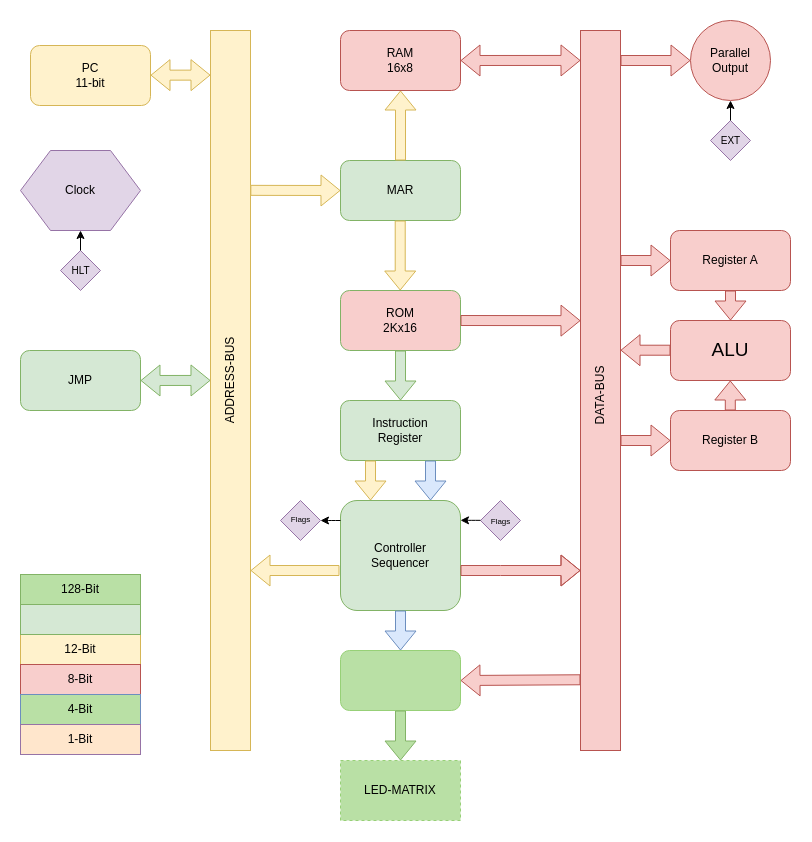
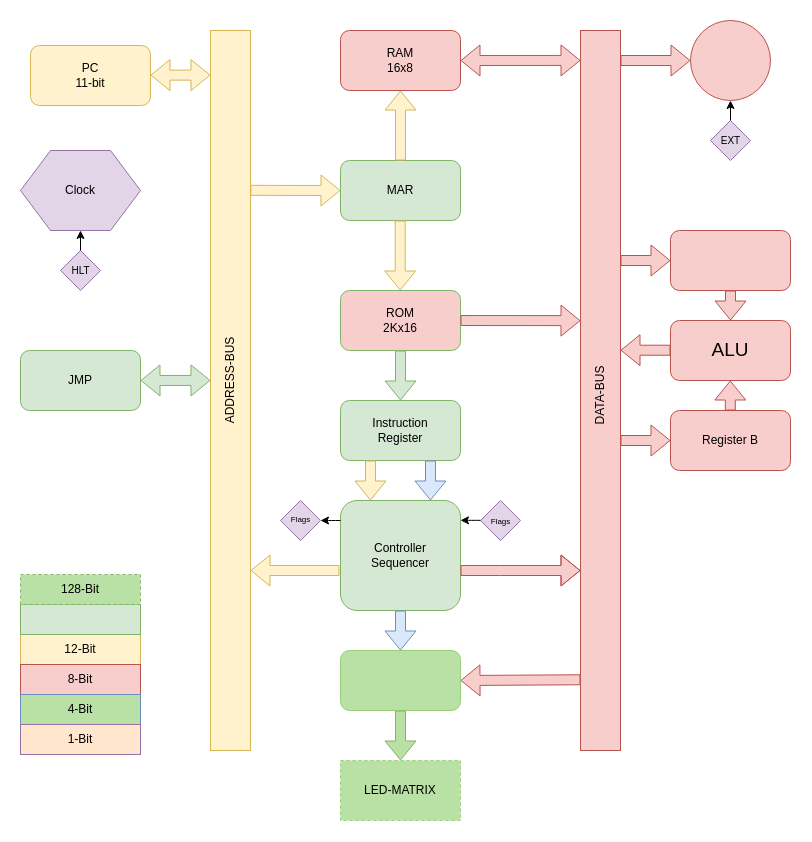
node "Parallel Output": removed
node "Register A": removed
node "128-Bit": style solid -> dashed
